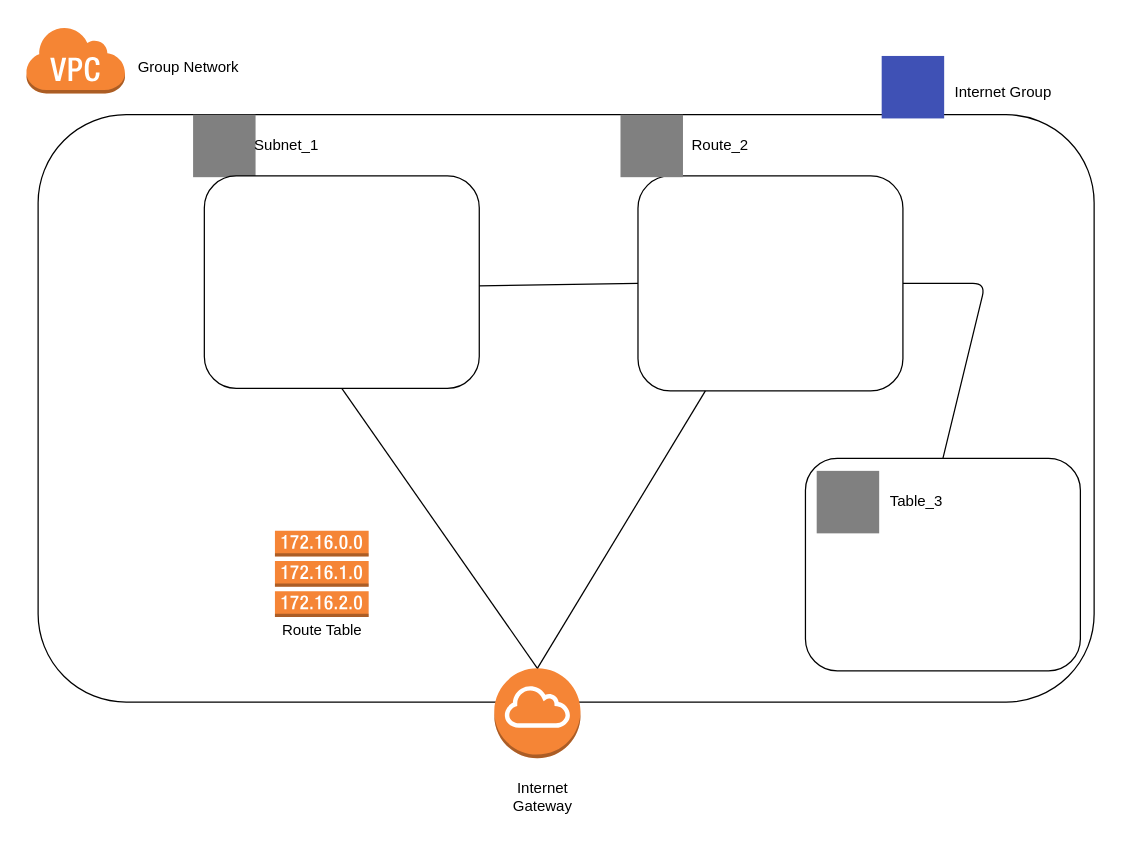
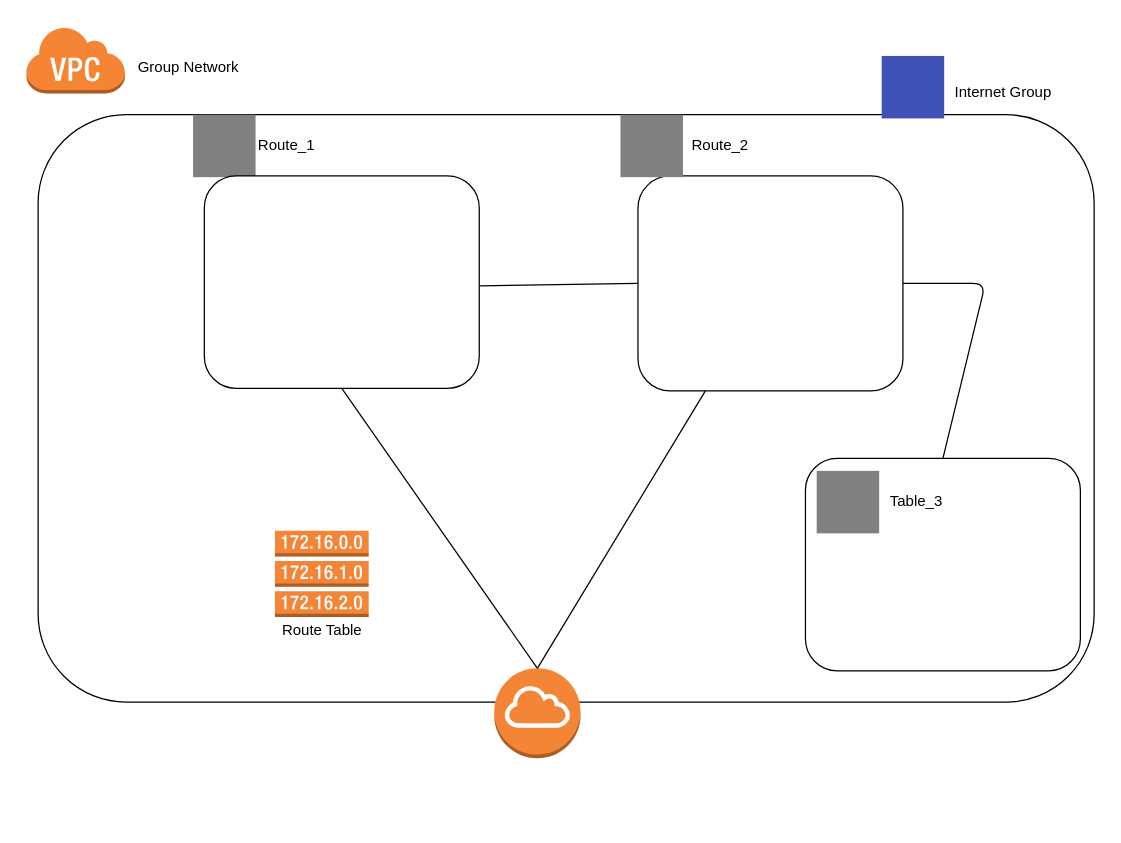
node "Subnet_1": label "Subnet_1" -> "Route_1"
node "Internet Gateway": removed
